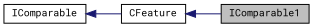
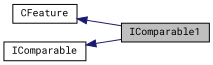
edge "CFeature" -> "IComparable": now "IComparable1" -> "IComparable"
